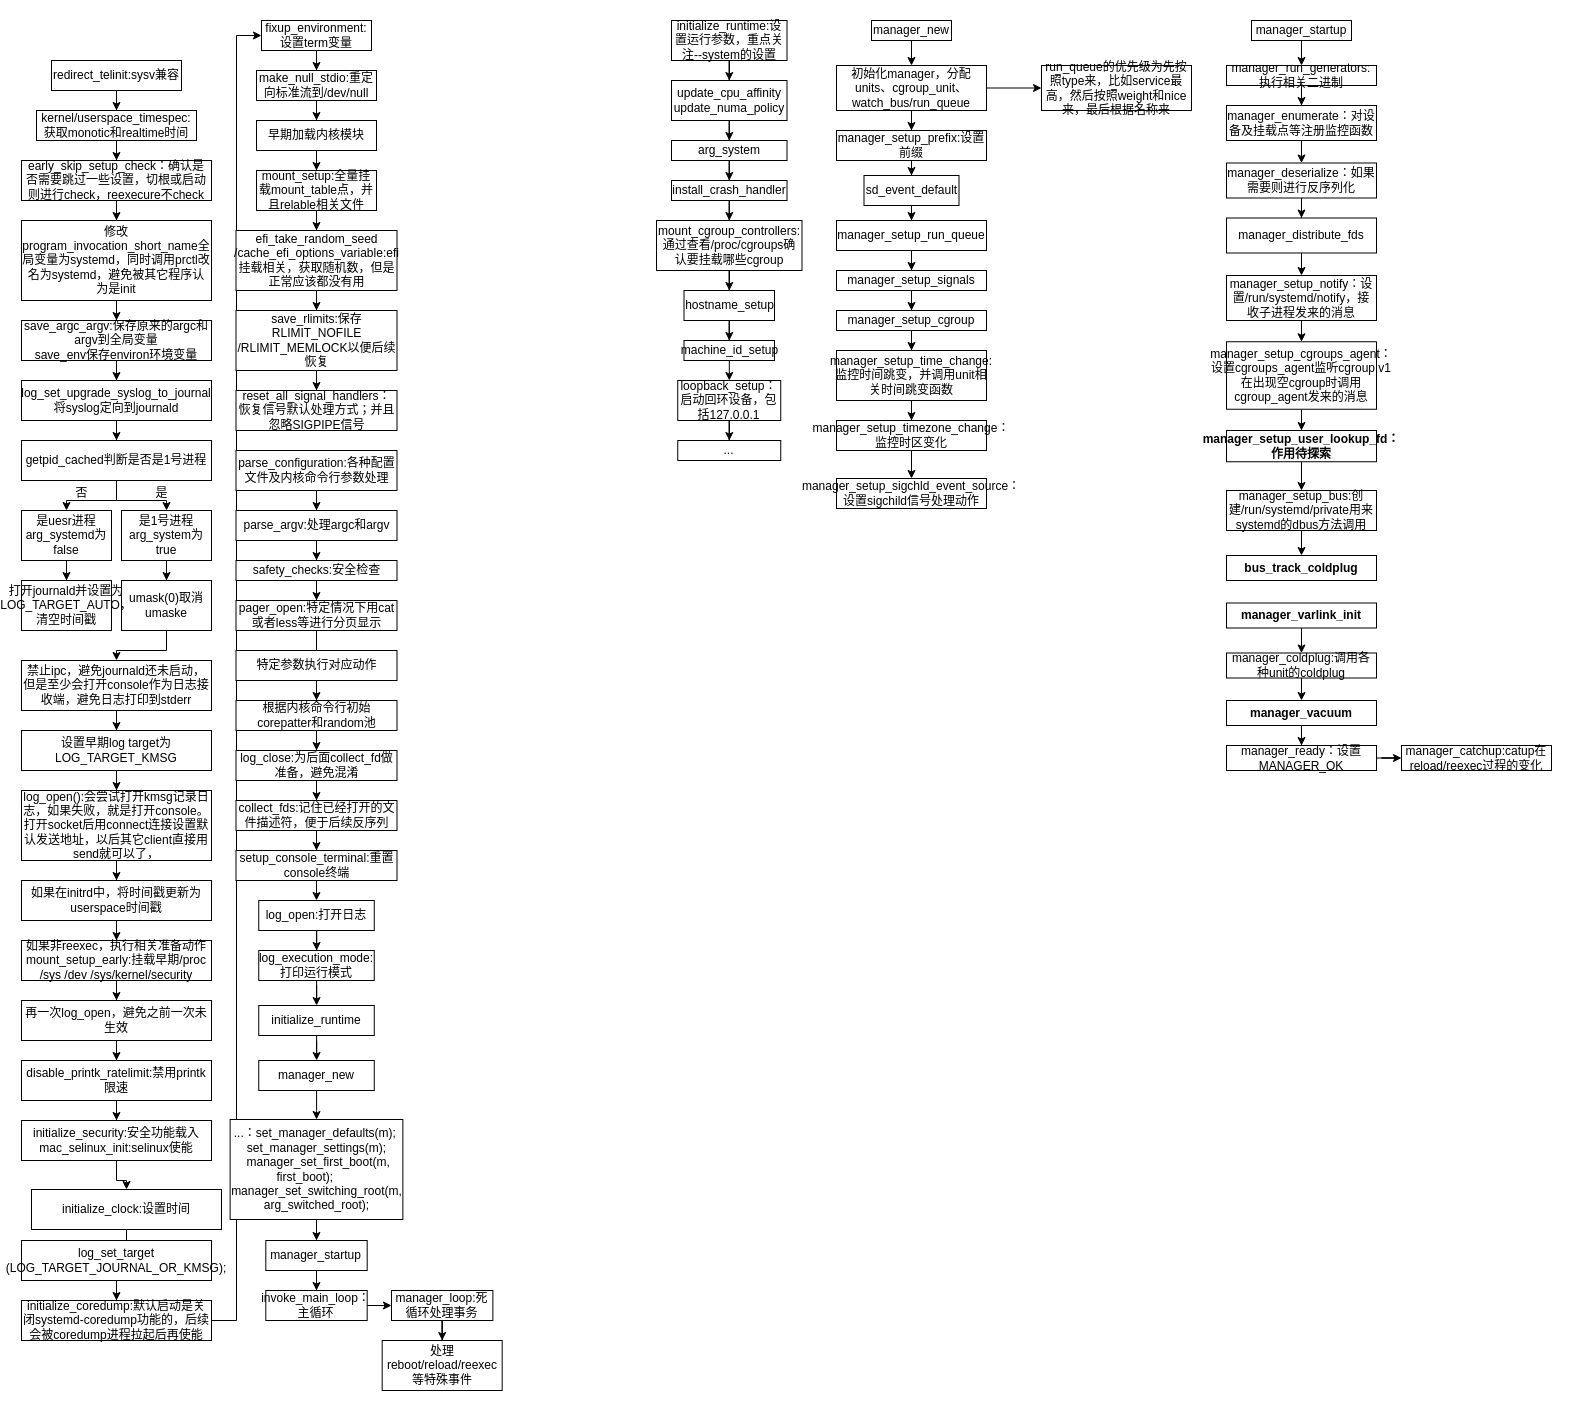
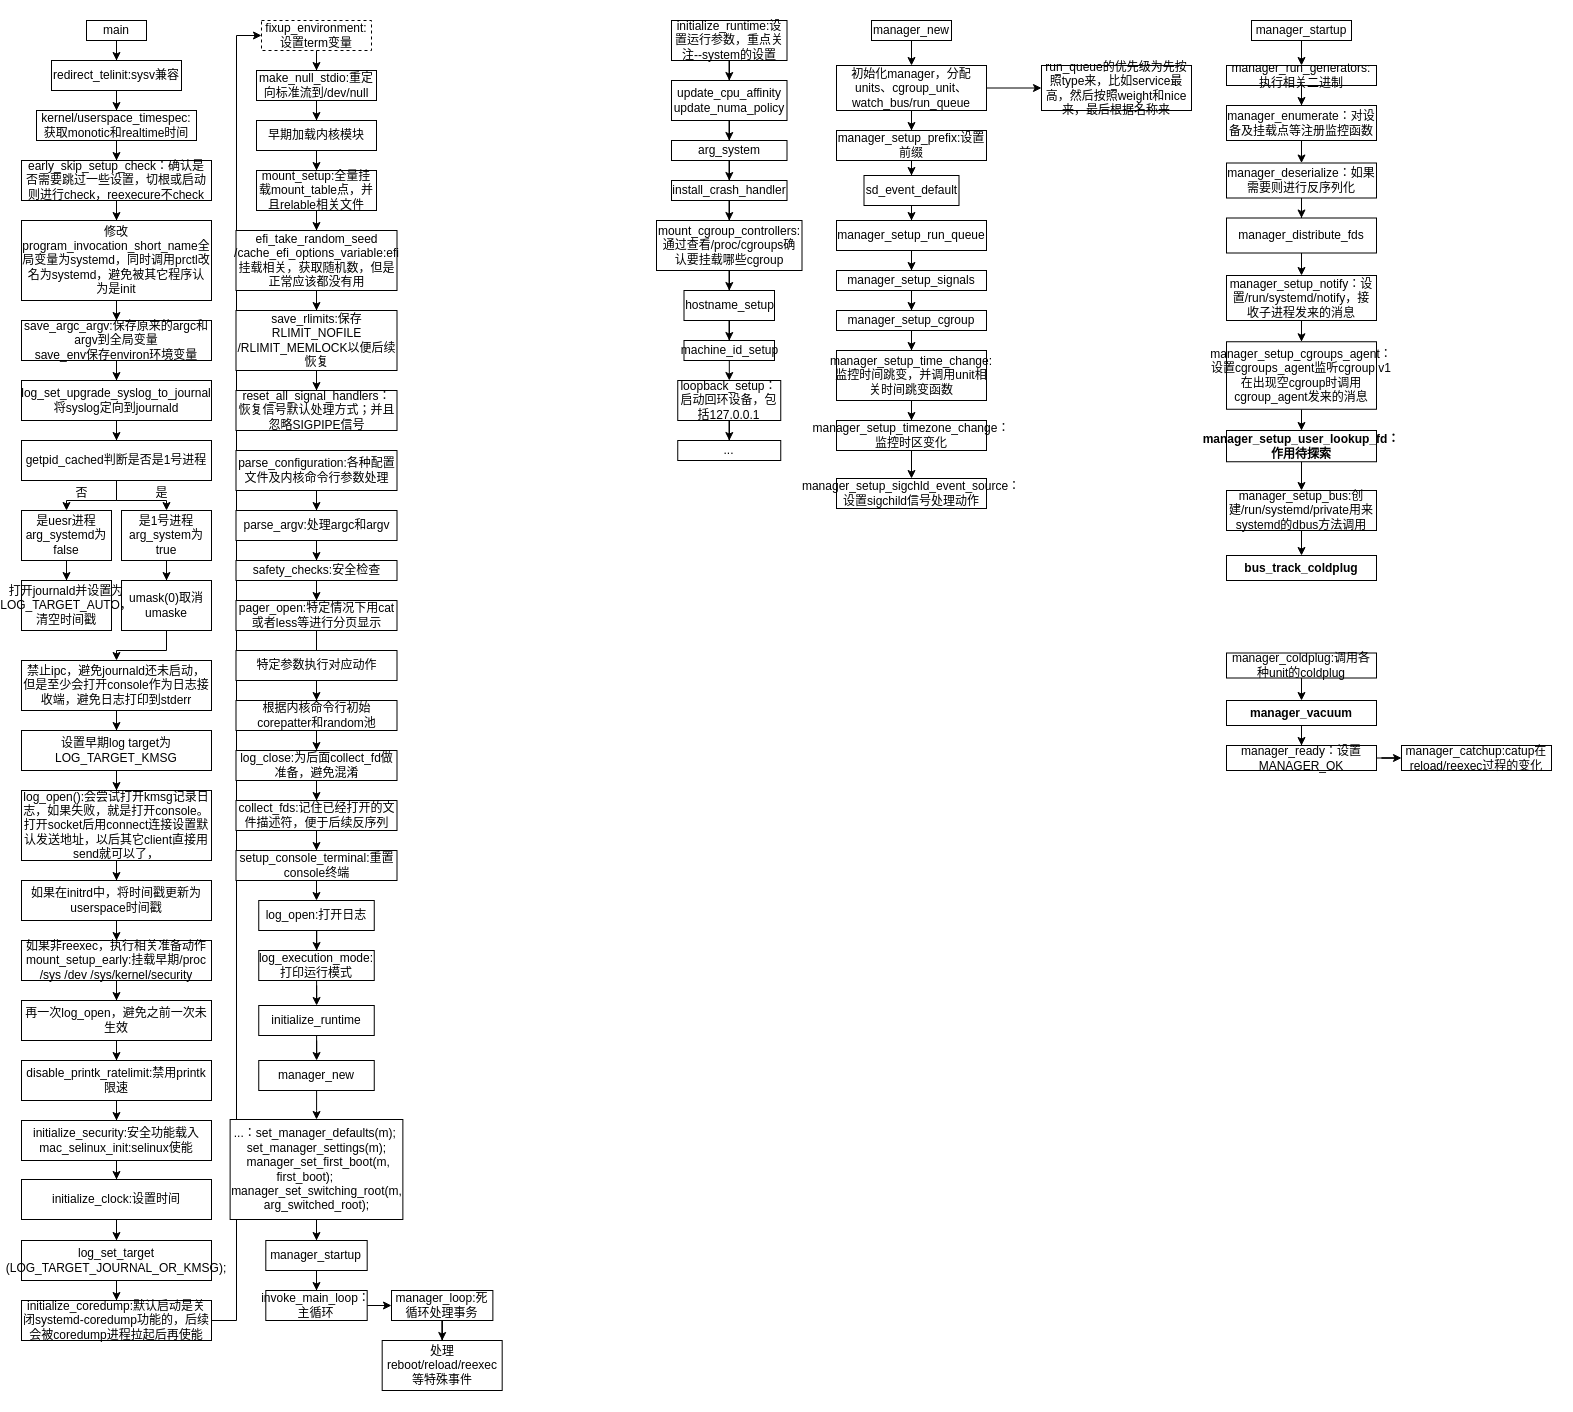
node "main": added
node "fixup_environment:设置term变量": style solid -> dashed
edge "main" -> "redirect_telinit:sysv兼容": added
node "manager_varlink_init": removed
edge "manager_varlink_init" -> "manager_coldplug:调用各种unit的coldplug": removed
node "initialize_clock:设置时间": moved (127, 1210) -> (117, 1200)
